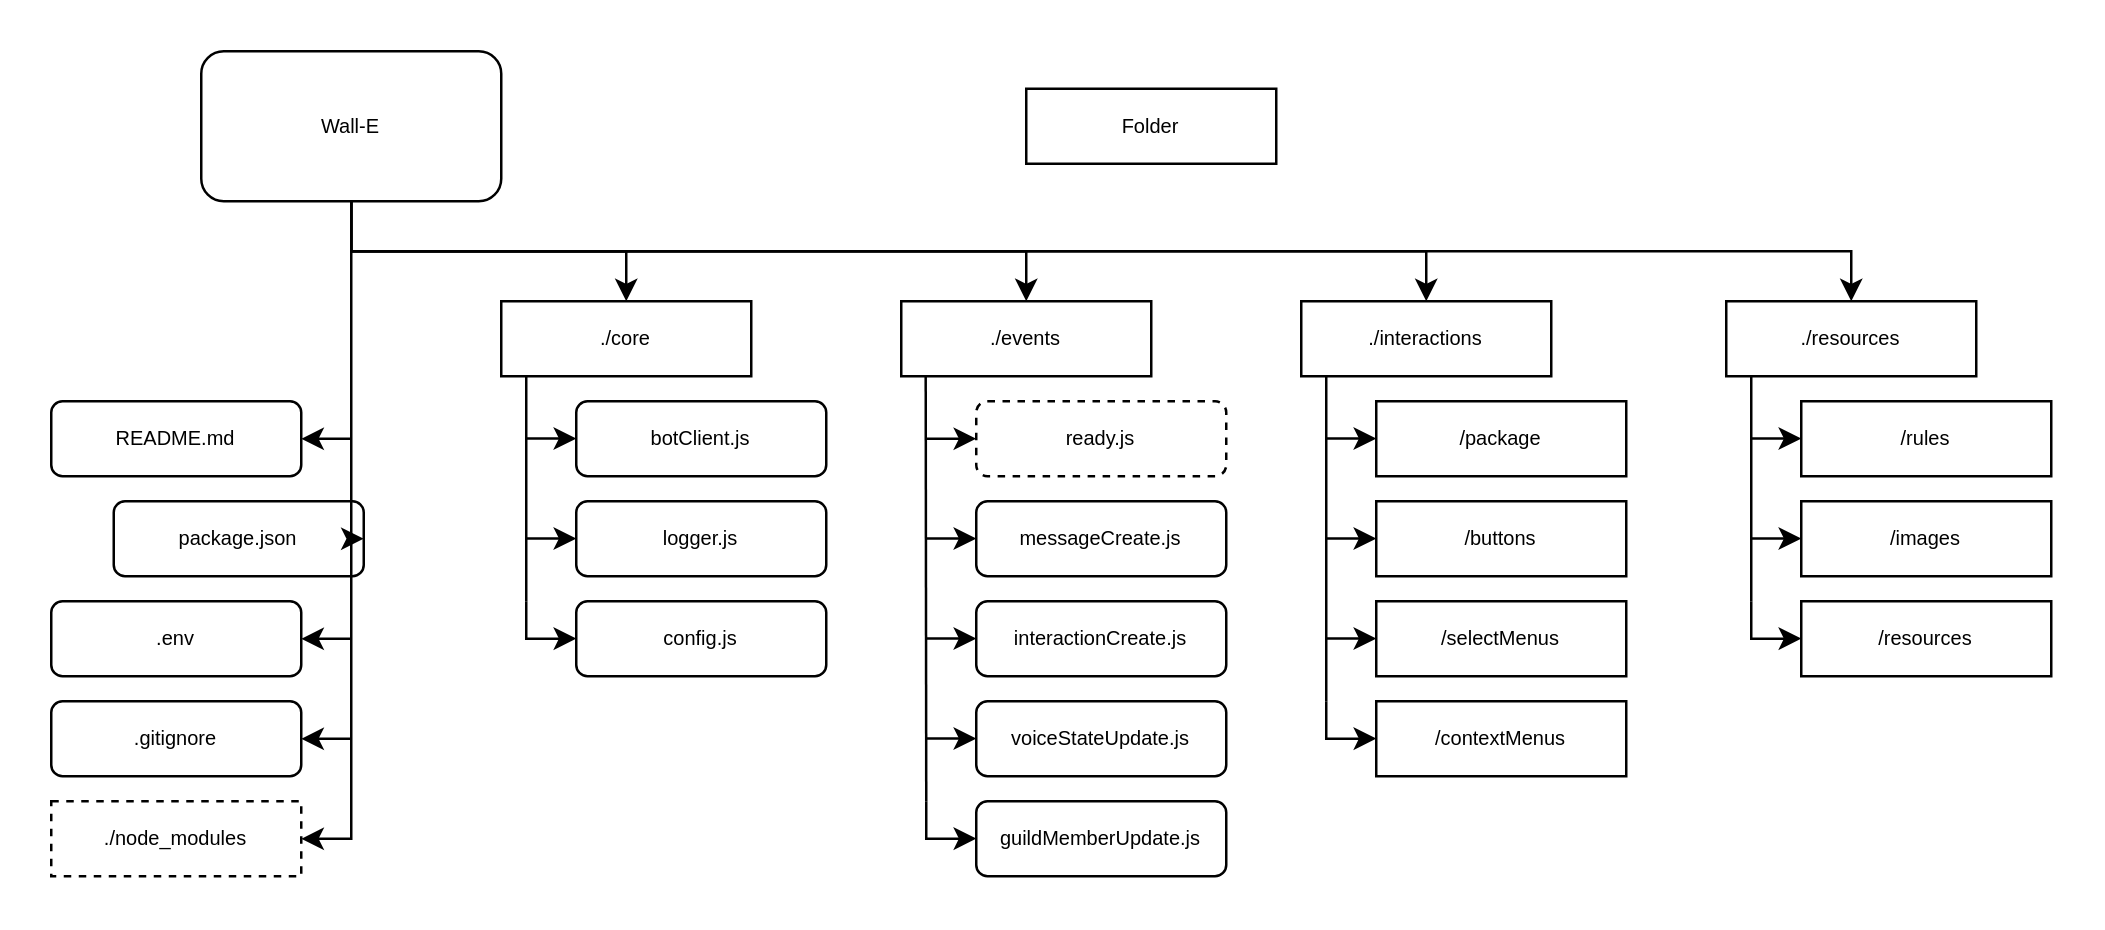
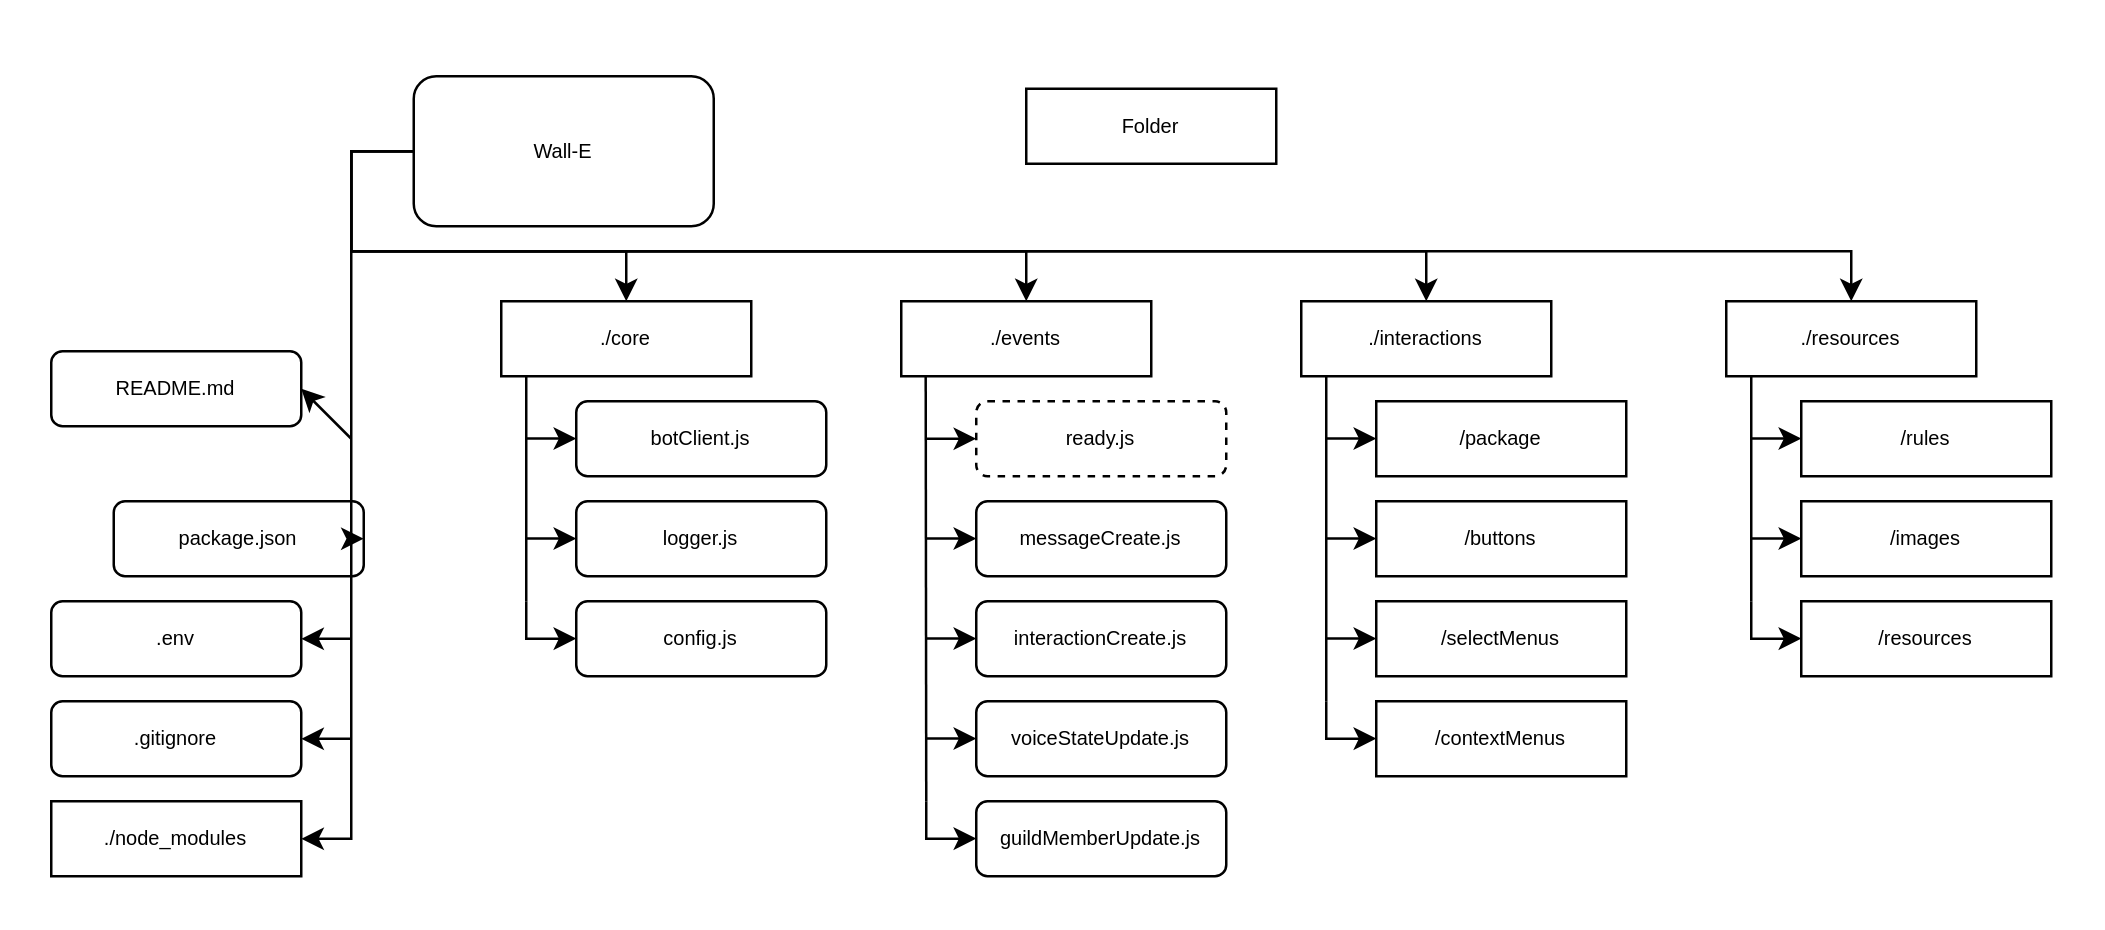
node "Wall-E": moved (351, 126) -> (564, 151)
node "README.md": moved (176, 439) -> (176, 389)
node "./node_modules": style dashed -> solid
